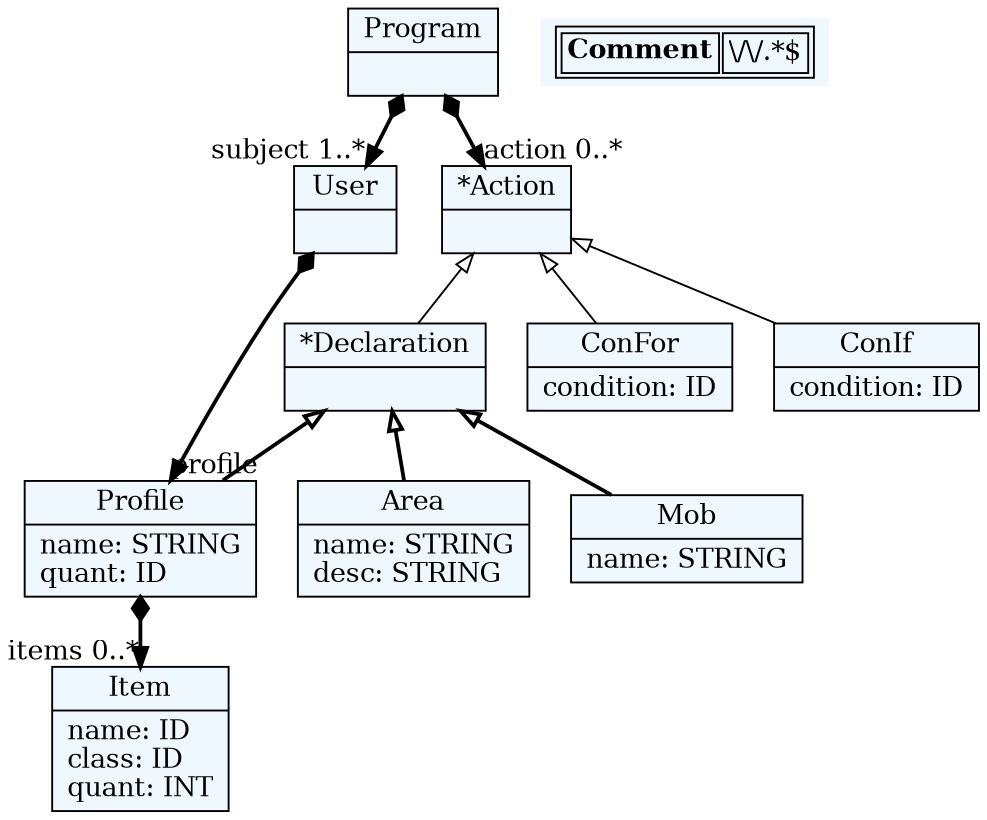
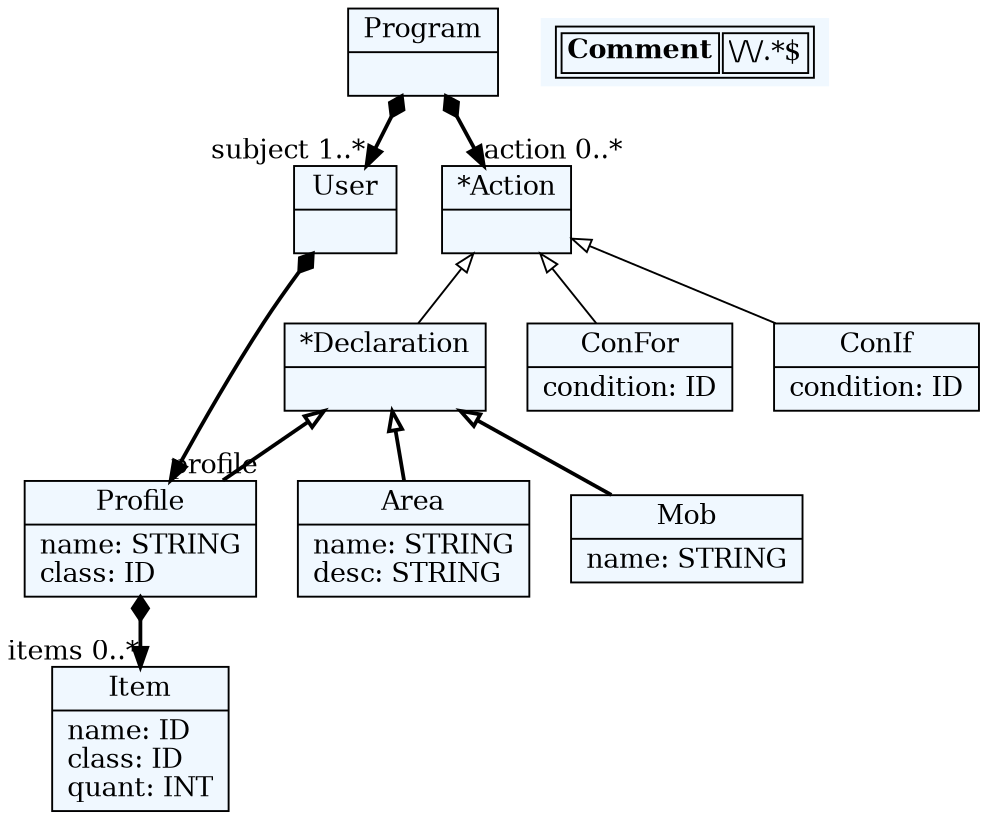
node "Profile": text "quant: ID" -> "class: ID"
